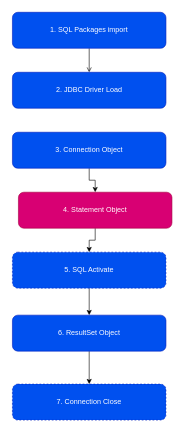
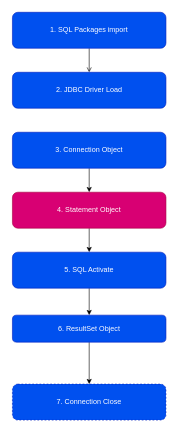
node "4. Statement Object": moved (95, 210) -> (89, 210)
node "5. SQL Activate": style dashed -> solid
node "6. ResultSet Object": size 154x36 -> 154x27
